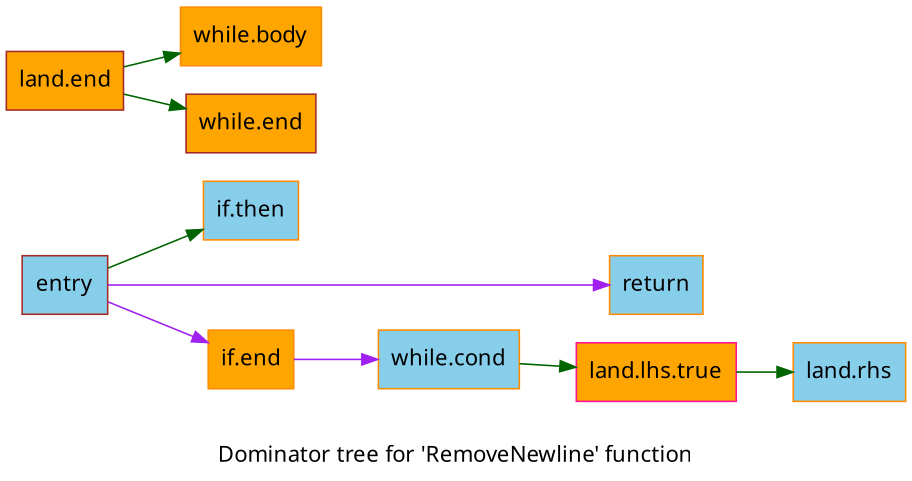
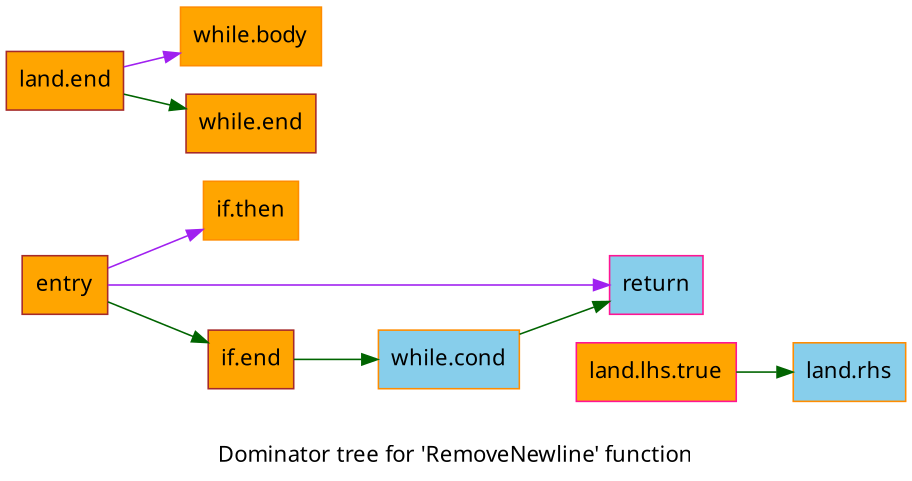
edge "land.end" -> "while.body": color darkgreen -> purple
node "if.then": fillcolor skyblue -> orange
edge "entry" -> "if.then": color darkgreen -> purple
node "entry": fillcolor skyblue -> orange
node "return": color darkorange -> deeppink
edge "entry" -> "if.end": color purple -> darkgreen
node "if.end": color darkorange -> brown
edge "if.end" -> "while.cond": color purple -> darkgreen
edge "while.cond" -> "land.lhs.true": now "while.cond" -> "return"
